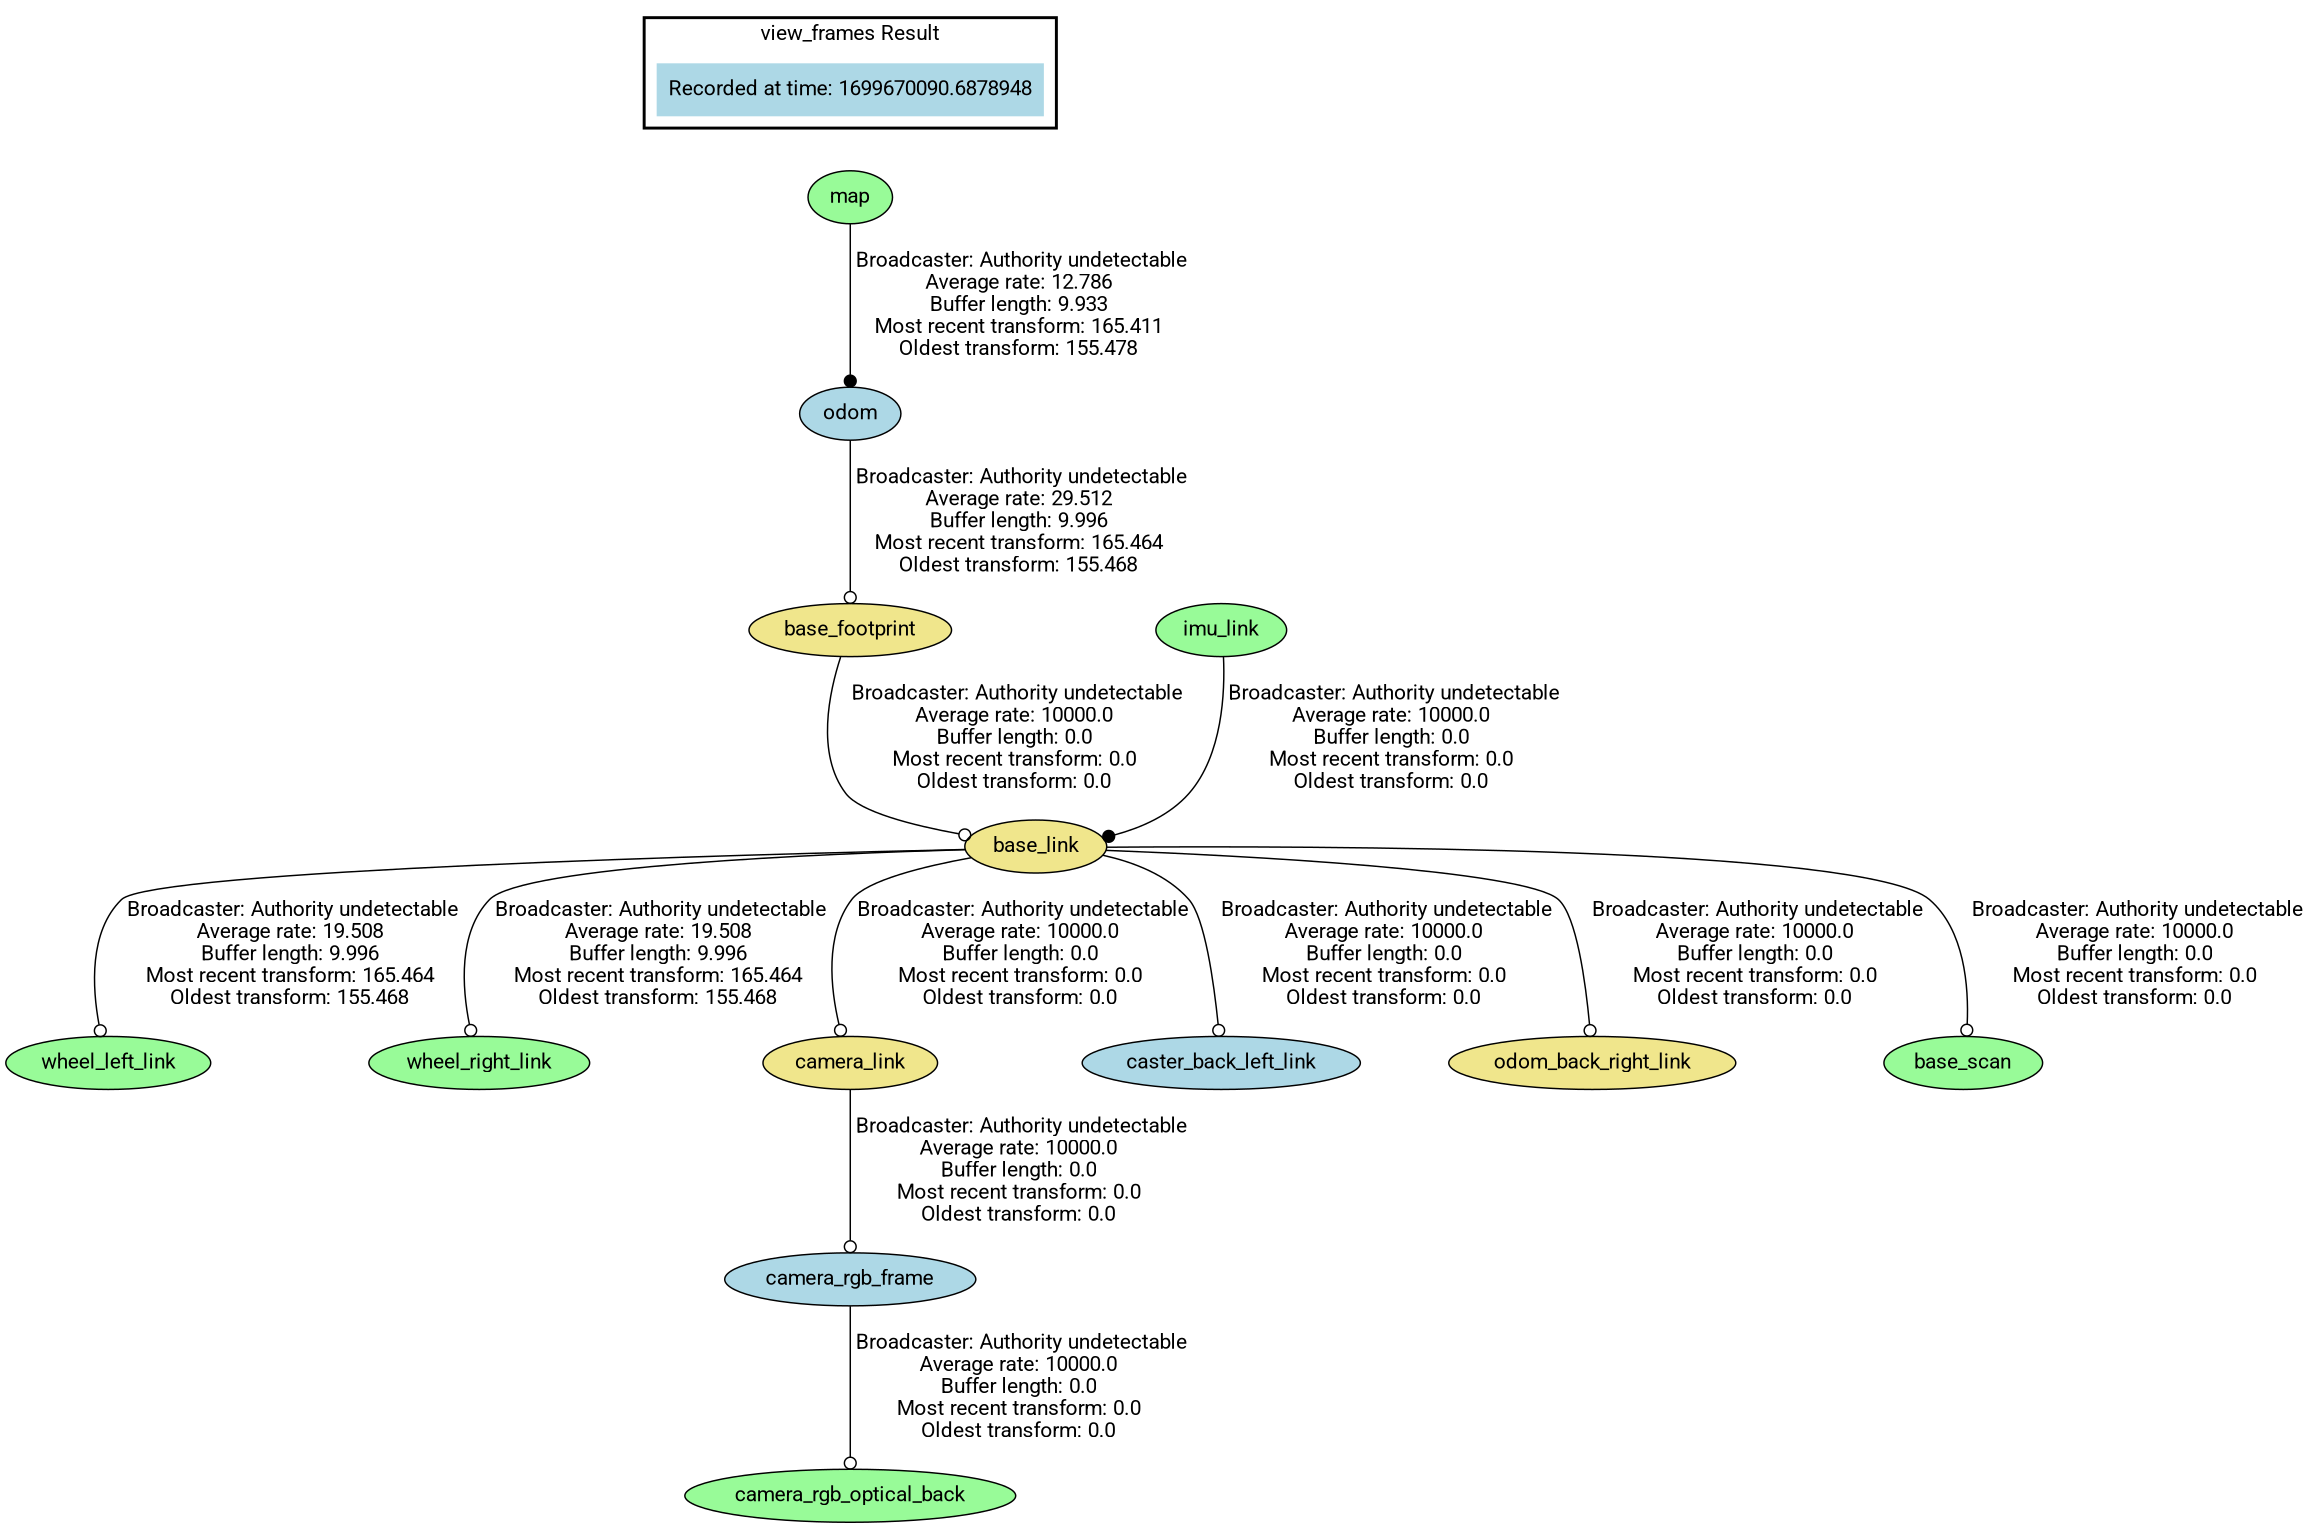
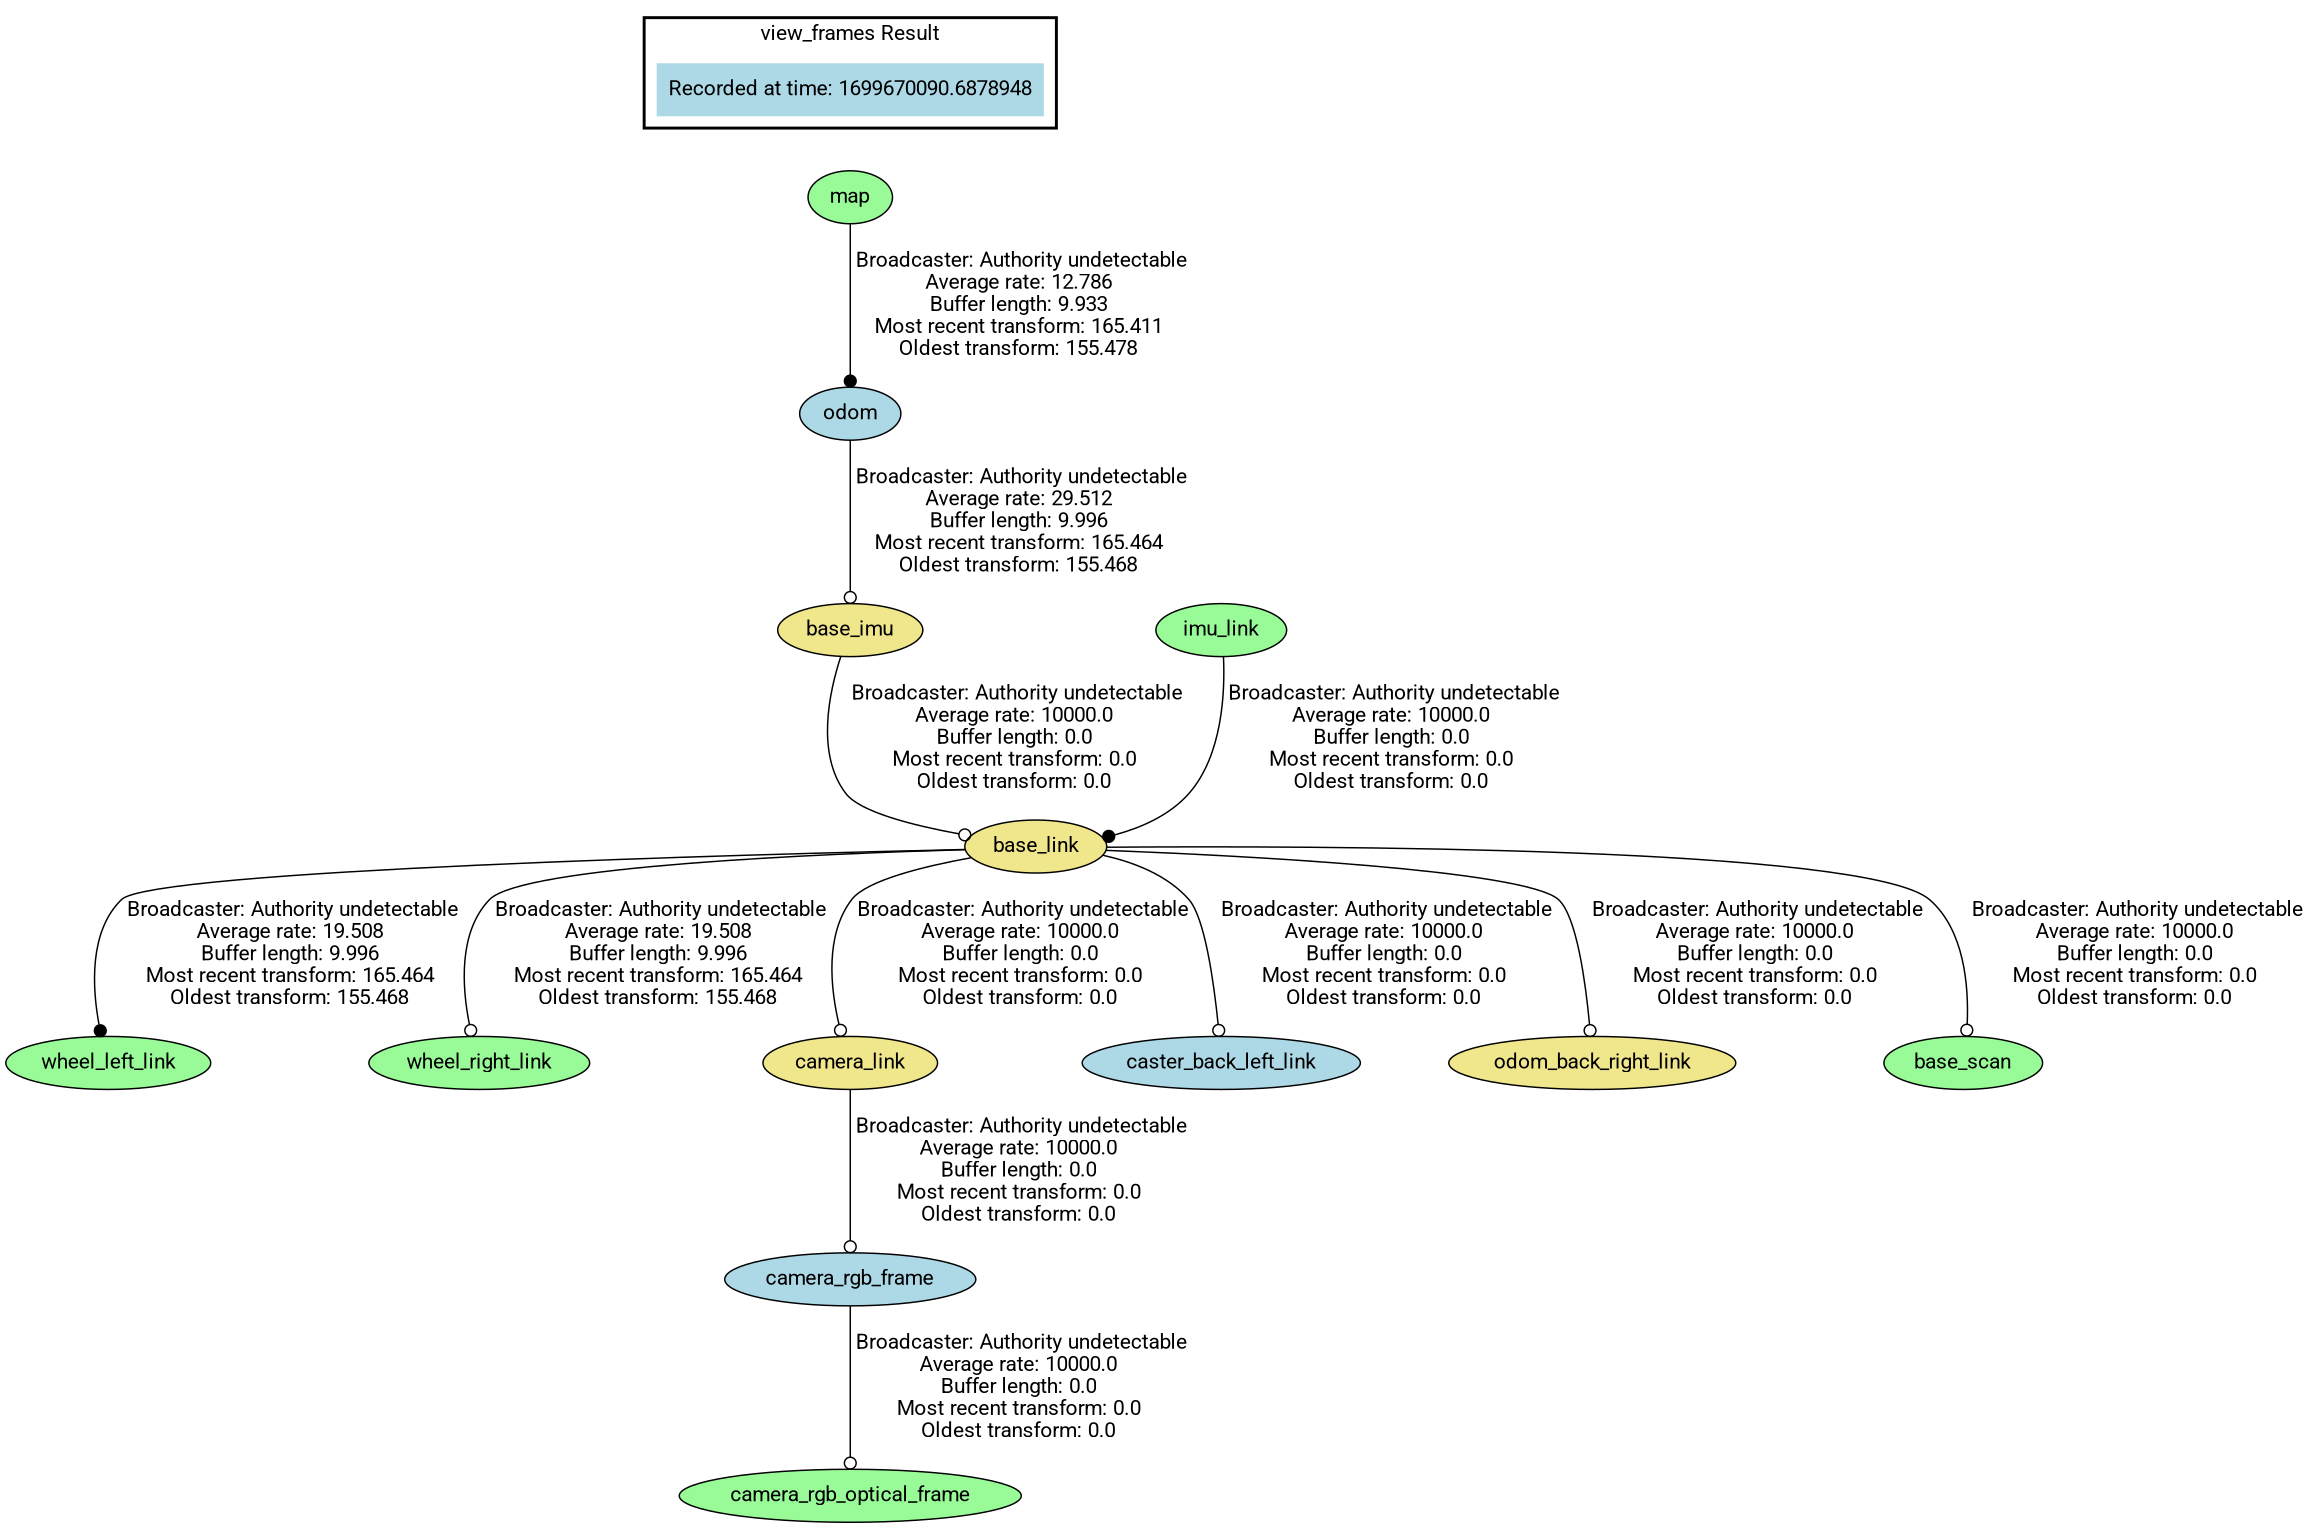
node "base_footprint": label "base_footprint" -> "base_imu"
edge "base_link" -> "wheel_left_link": arrowhead odot -> dot
node "camera_rgb_optical_back": label "camera_rgb_optical_back" -> "camera_rgb_optical_frame"
